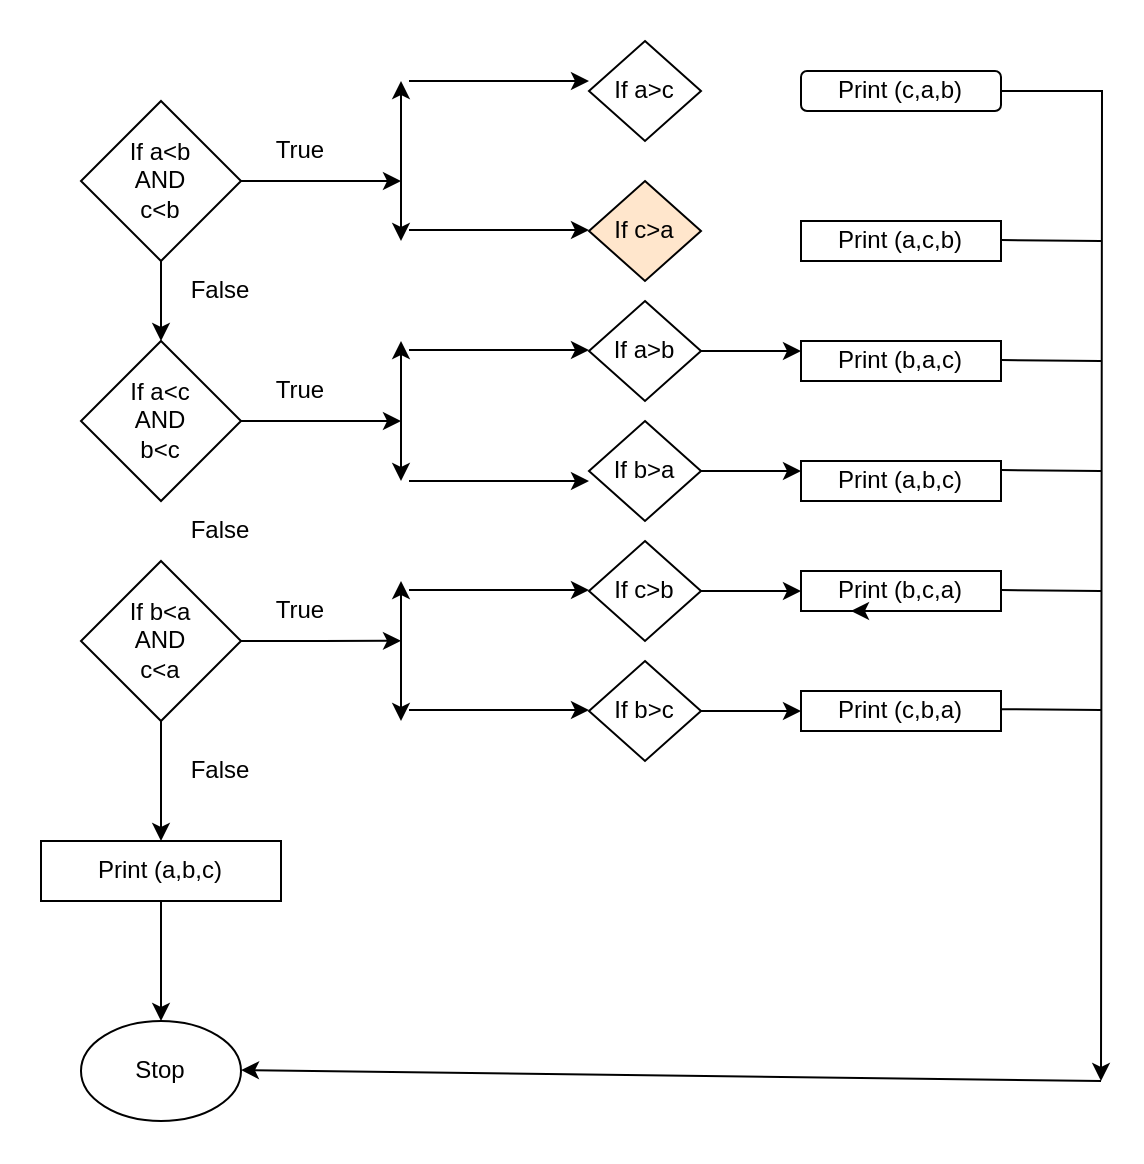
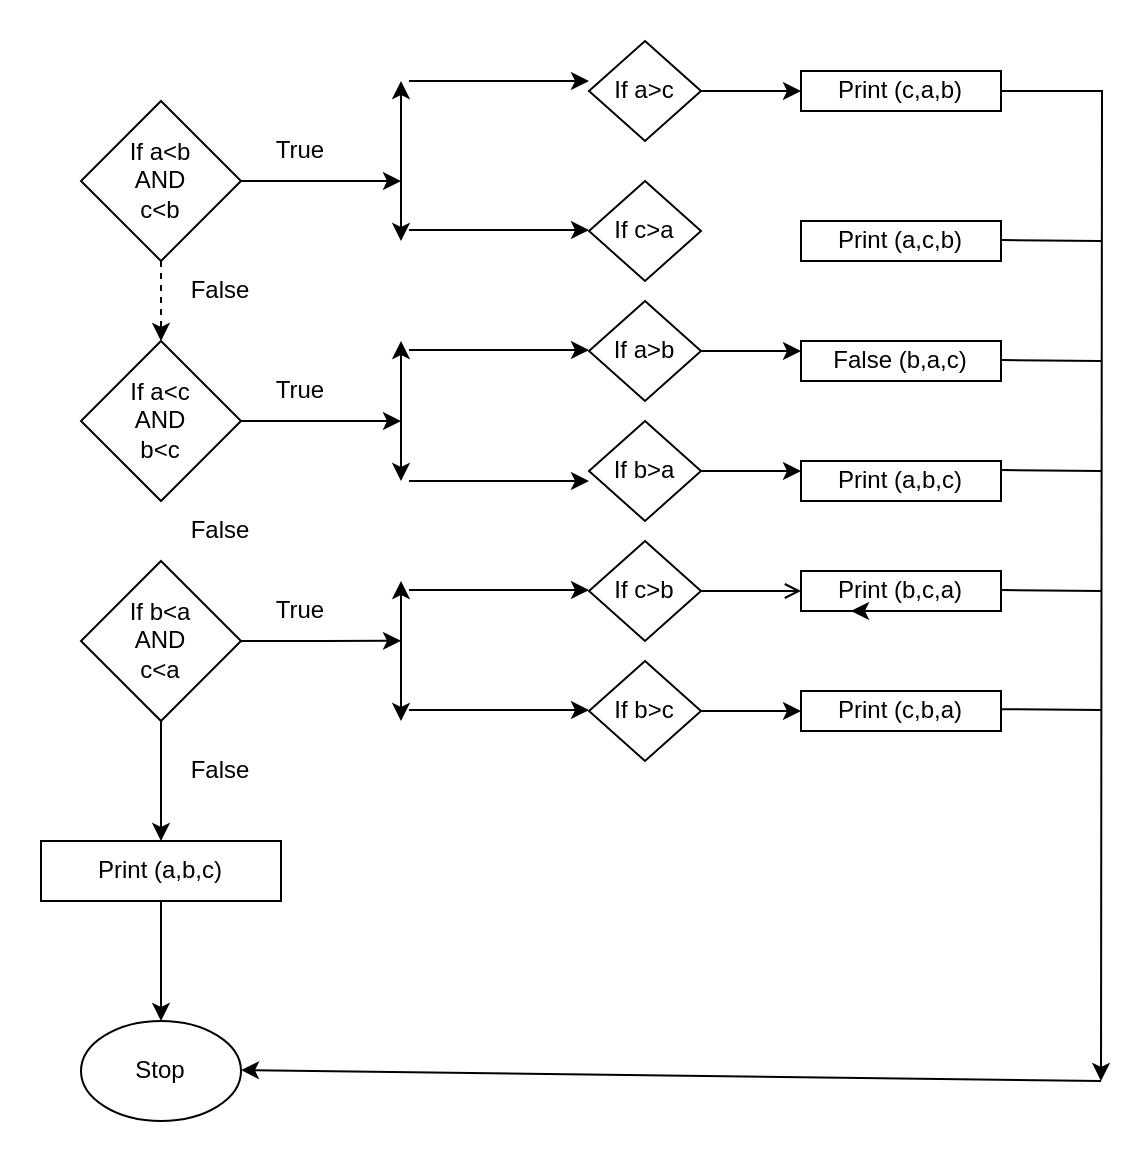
edge "If a>c" -> "Print (c,a,b)": added
node "Print (c,a,b)": shape rounded rectangle -> rectangle
node "If c>a": fillcolor #ffe6cc -> #ffffff
edge "If a<b AND c<b" -> "If a<c AND b<c": style solid -> dashed
node "Print (b,a,c)": label "Print (b,a,c)" -> "False (b,a,c)"
edge "If c>b" -> "Print (b,c,a)": arrowhead classic -> open
